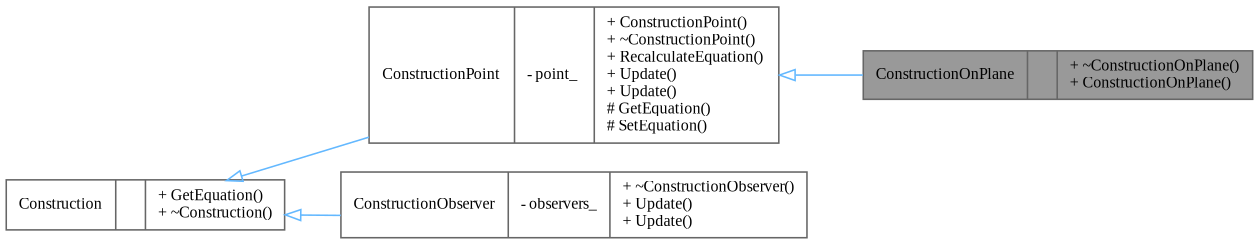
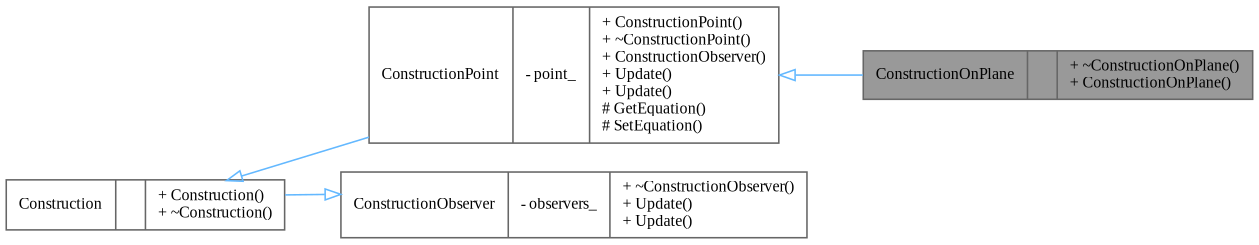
node "ConstructionPoint": text "+ RecalculateEquation()" -> "+ ConstructionObserver()"
node "Construction": text "+ GetEquation()" -> "+ Construction()"
edge "ConstructionObserver" -> "Construction": reversed
